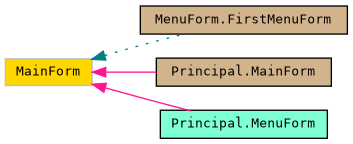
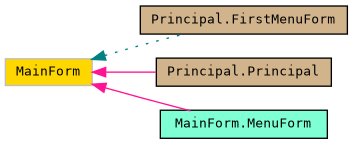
node "MenuForm.FirstMenuForm": label "MenuForm.FirstMenuForm" -> "Principal.FirstMenuForm"
node "Principal.MainForm": label "Principal.MainForm" -> "Principal.Principal"
node "Principal.MenuForm": label "Principal.MenuForm" -> "MainForm.MenuForm"
